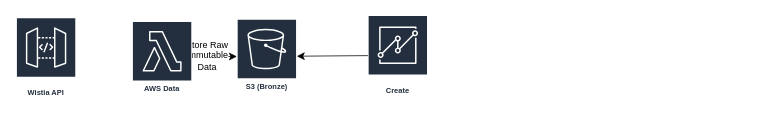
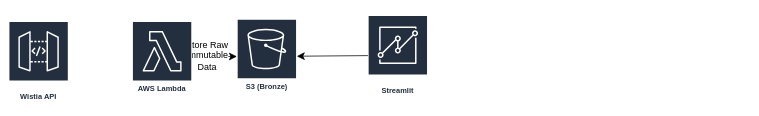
node "Wistia API": moved (45, 59) -> (38, 63)
node "AWS Data": label "AWS Data" -> "AWS Lambda"
node "Create": label "Create" -> "Streamlit"
